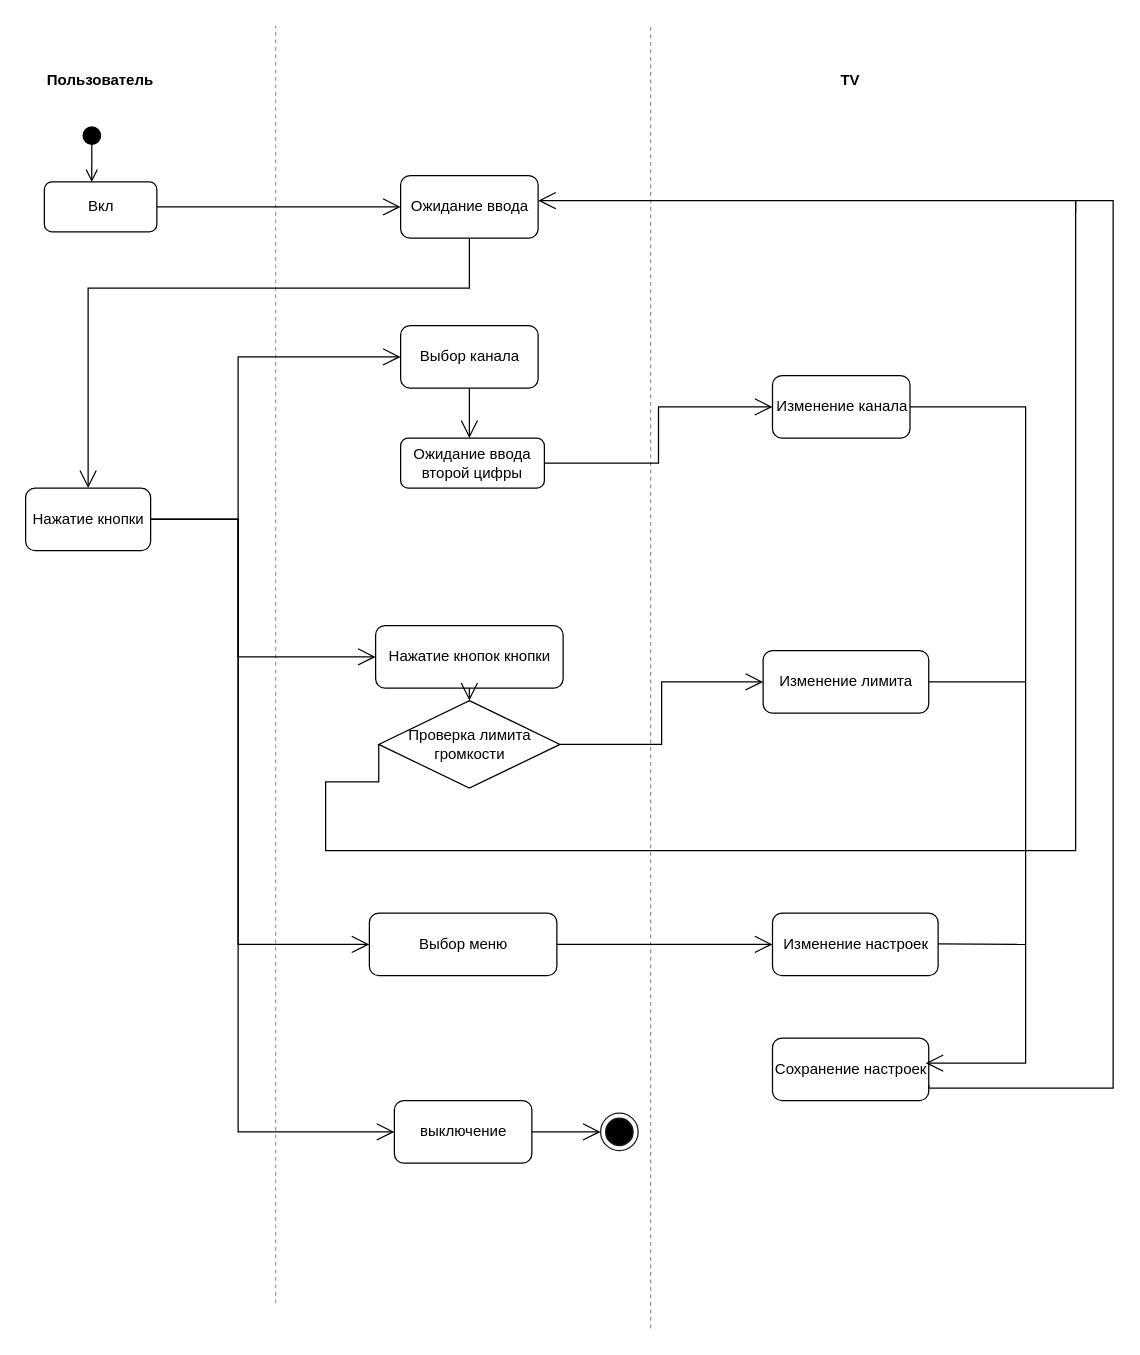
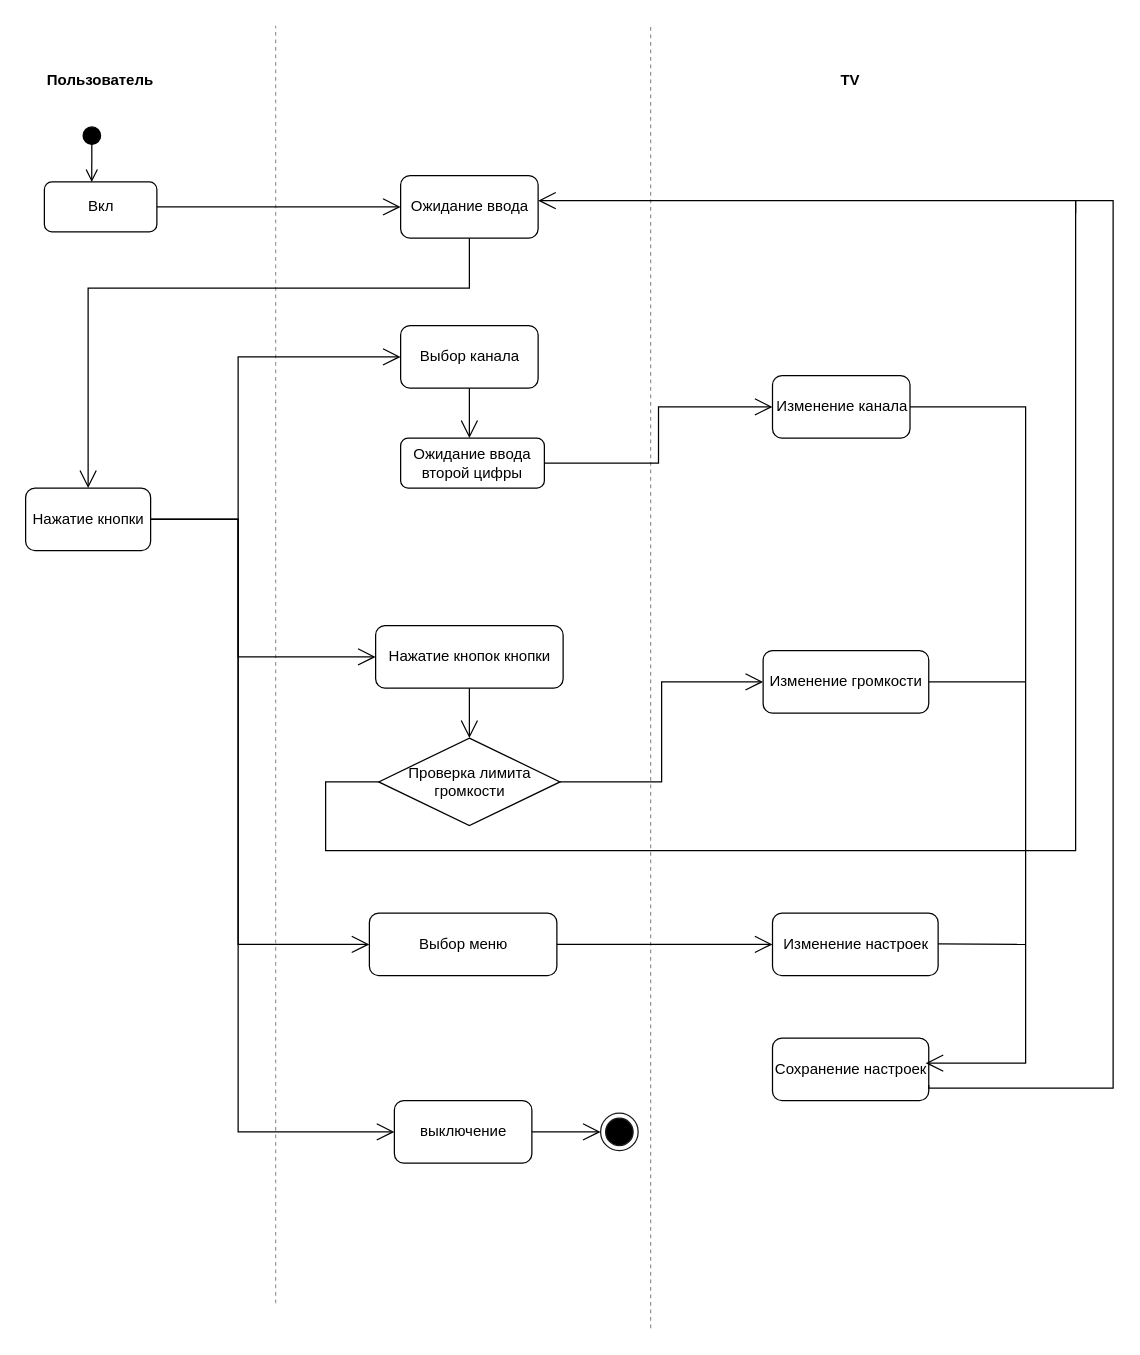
node "Изменение лимита": label "Изменение лимита" -> "Изменение громкости"
node "Проверка лимита громкости": moved (469, 744) -> (469, 782)
